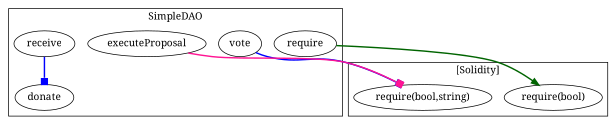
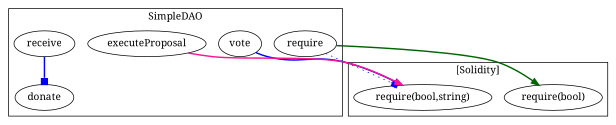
edge "executeProposal" -> "require(bool,string)": arrowhead box -> normal
edge "vote" -> "require(bool,string)": arrowhead box -> normal
edge "require" -> "require(bool,string)": added
